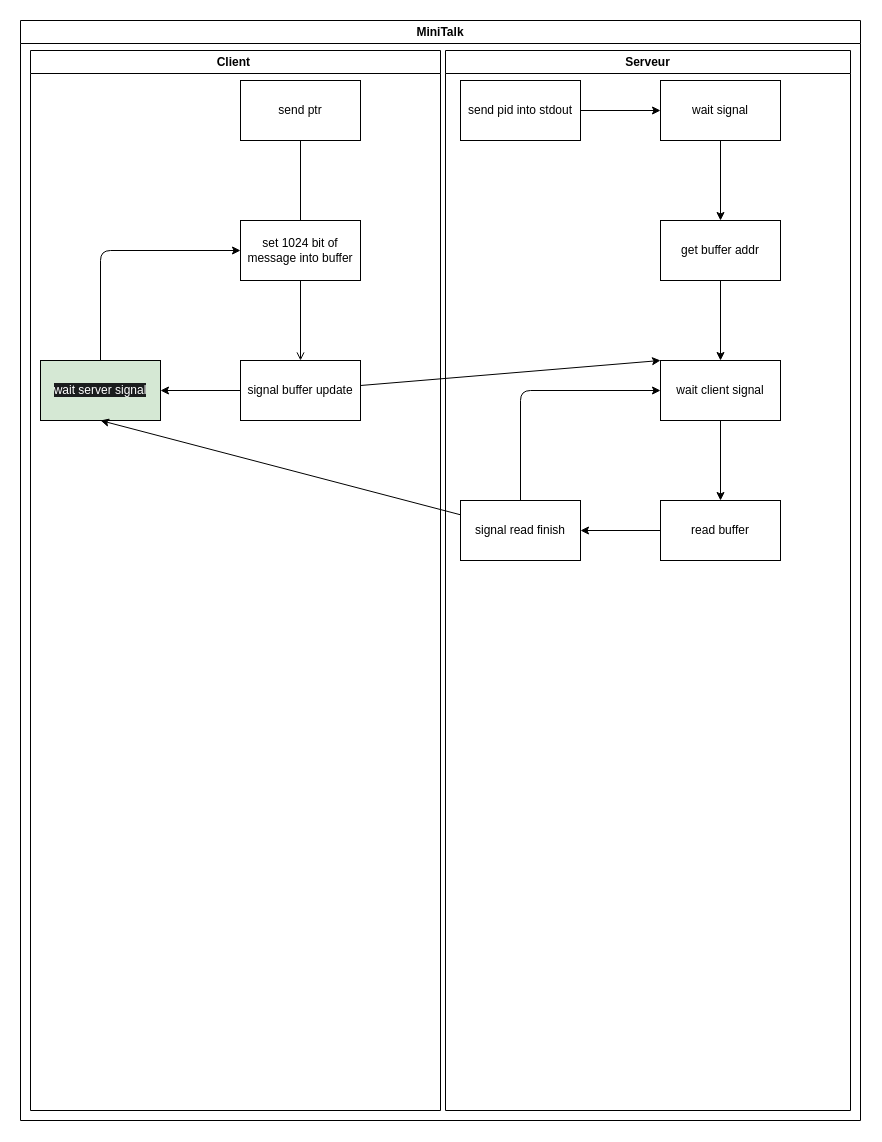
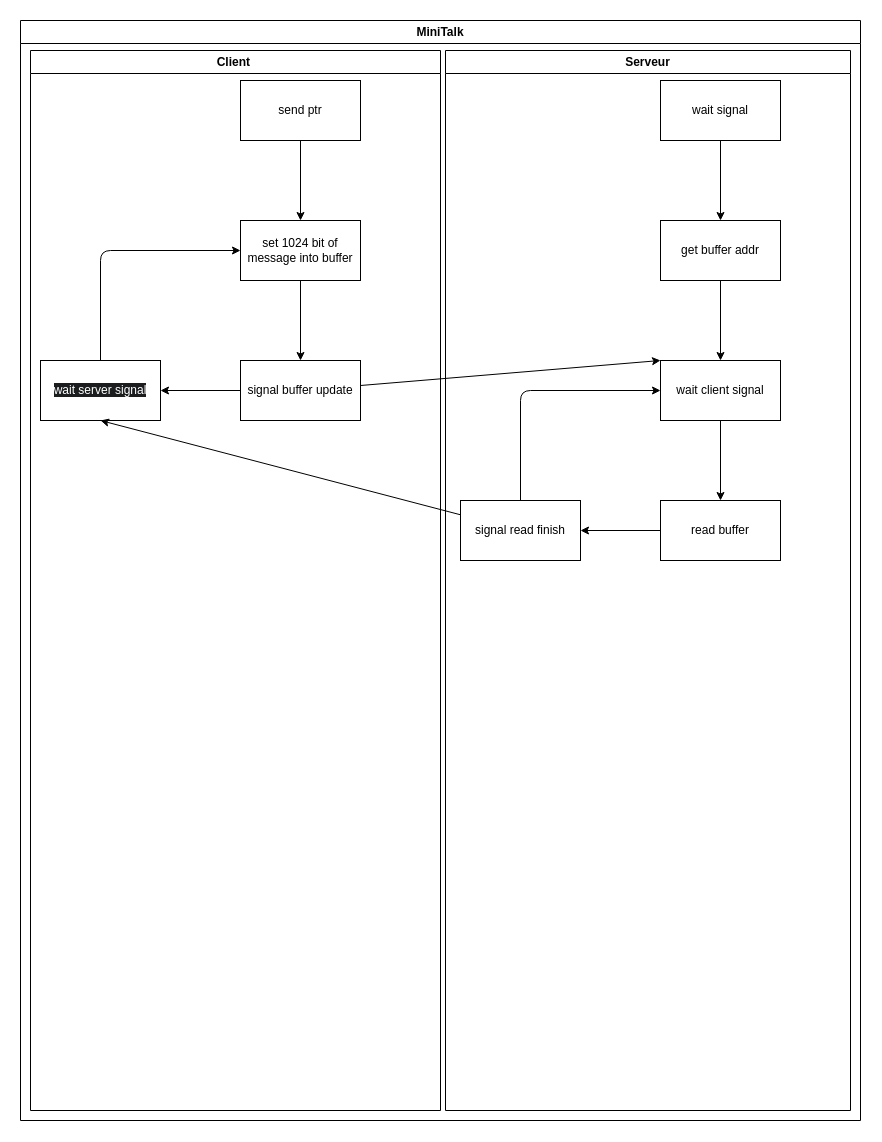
node "send pid into stdout": removed
edge "send pid into stdout" -> "wait signal": removed
edge "send ptr" -- "set 1024 bit of message into buffer": arrowhead none -> classic
edge "set 1024 bit of message into buffer" -> "signal buffer update": arrowhead open -> classic
node "wait server signal": fillcolor #d5e8d4 -> #ffffff
